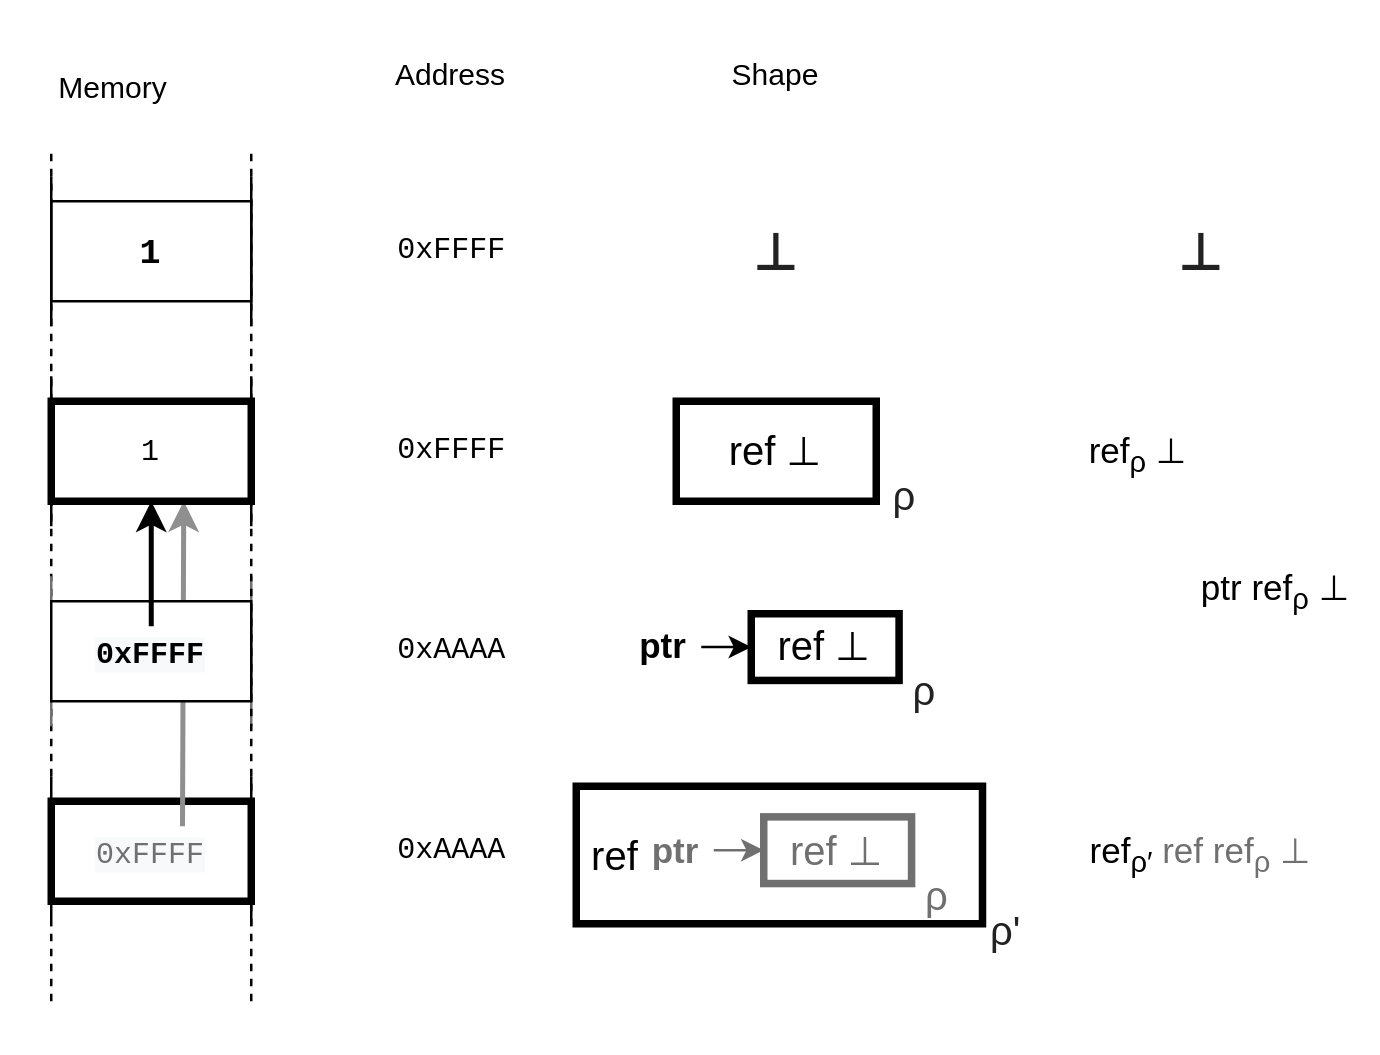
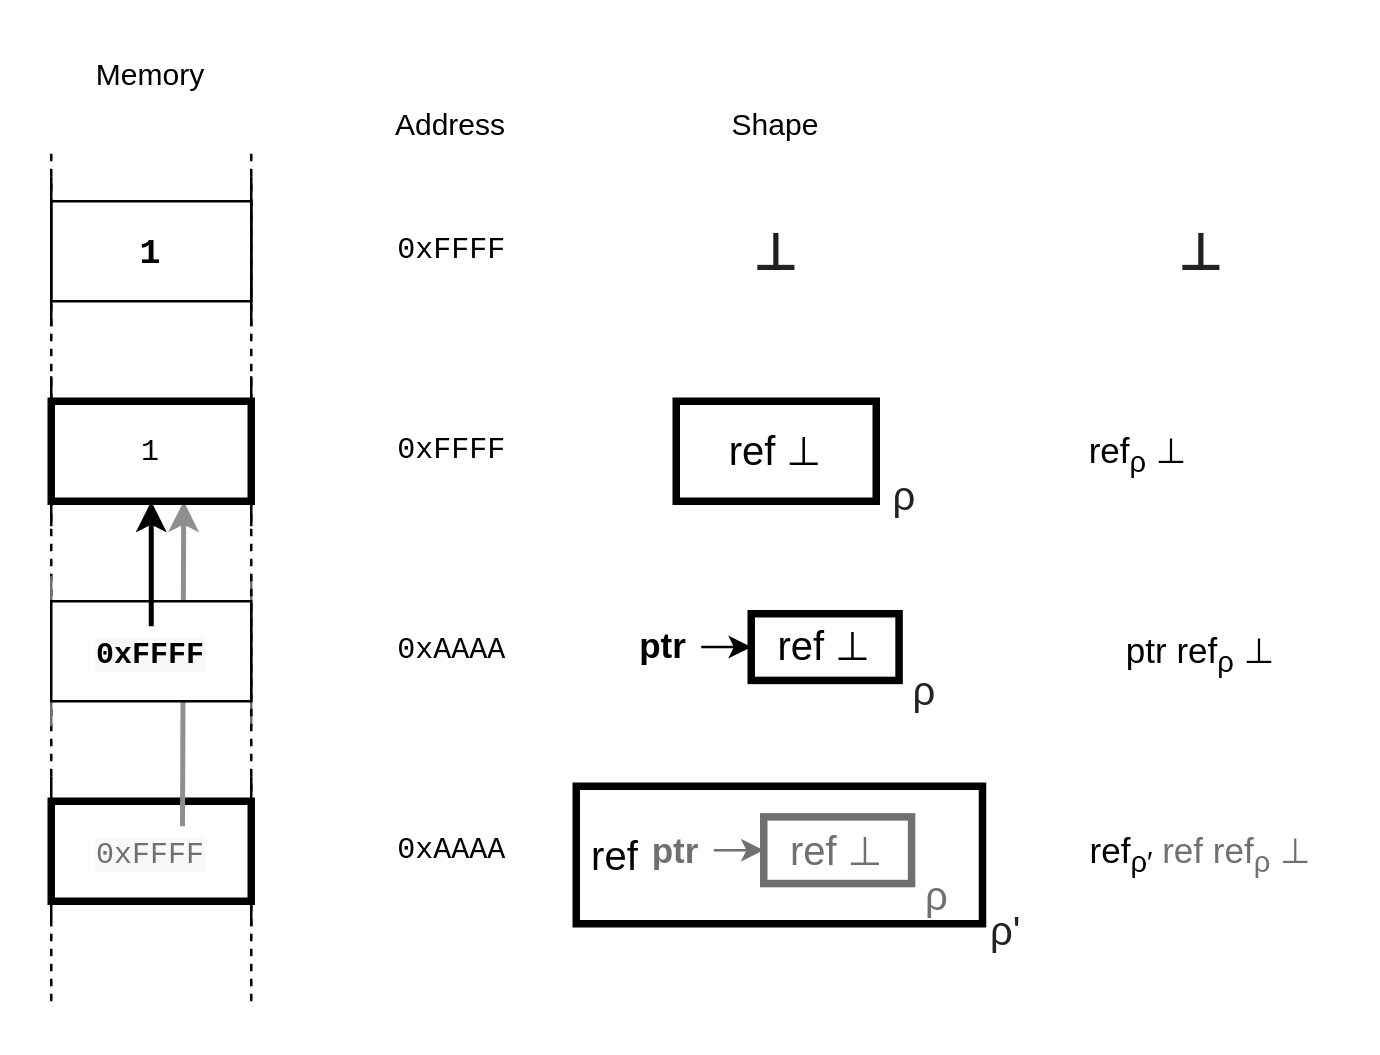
node "Address": moved (451, 76) -> (451, 126)
node "Shape": moved (776, 76) -> (776, 126)
node "Memory": moved (114, 89) -> (151, 76)
node "ptr refρ ⊥": moved (1276, 589) -> (1201, 651)
